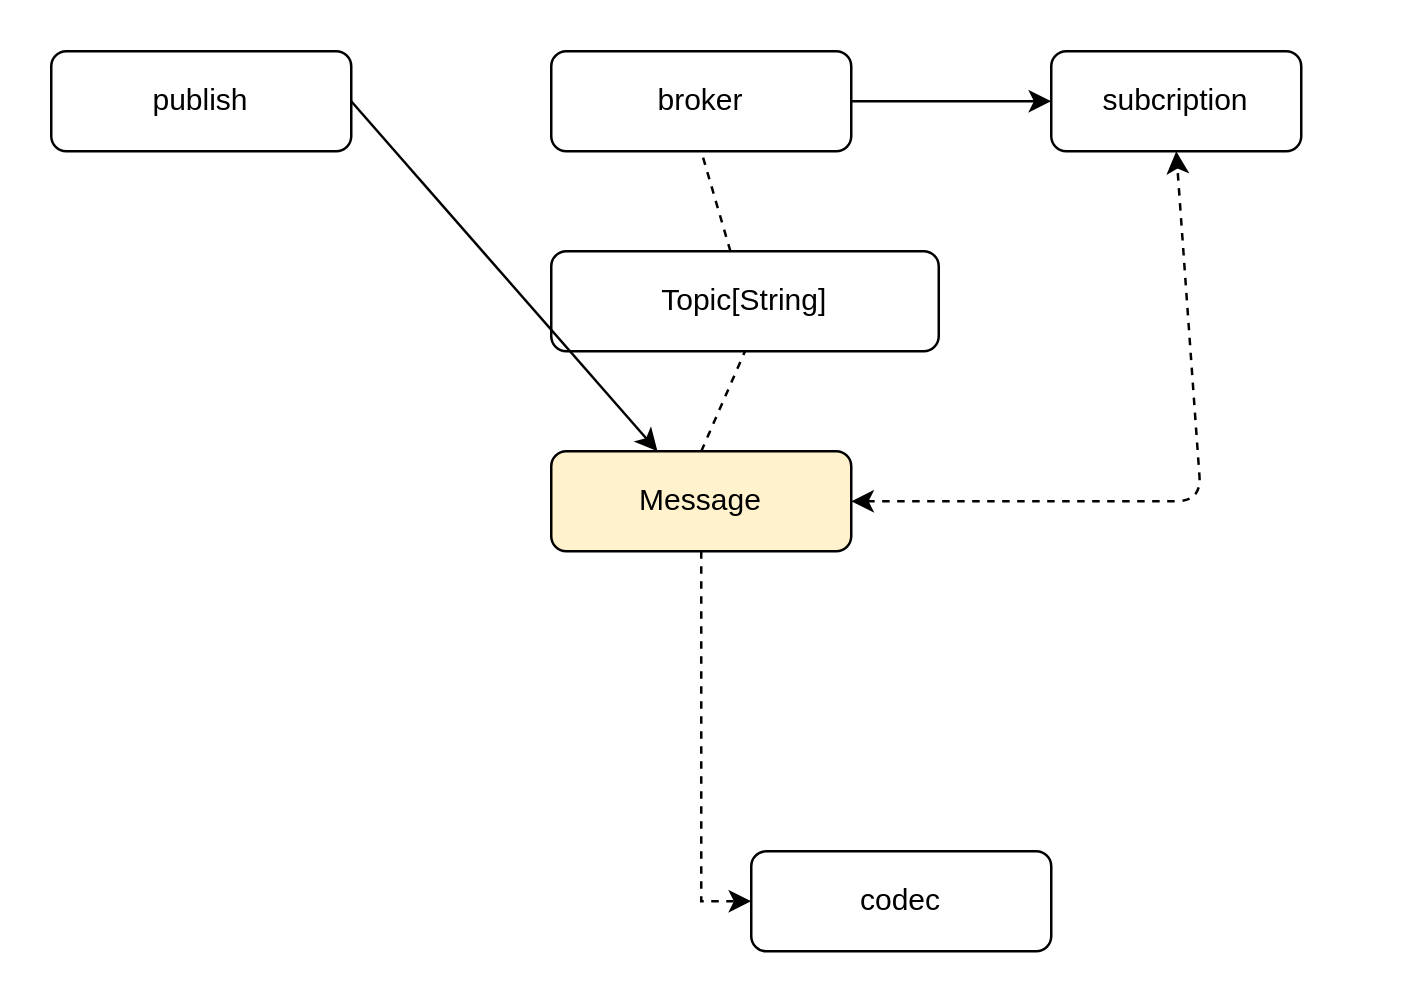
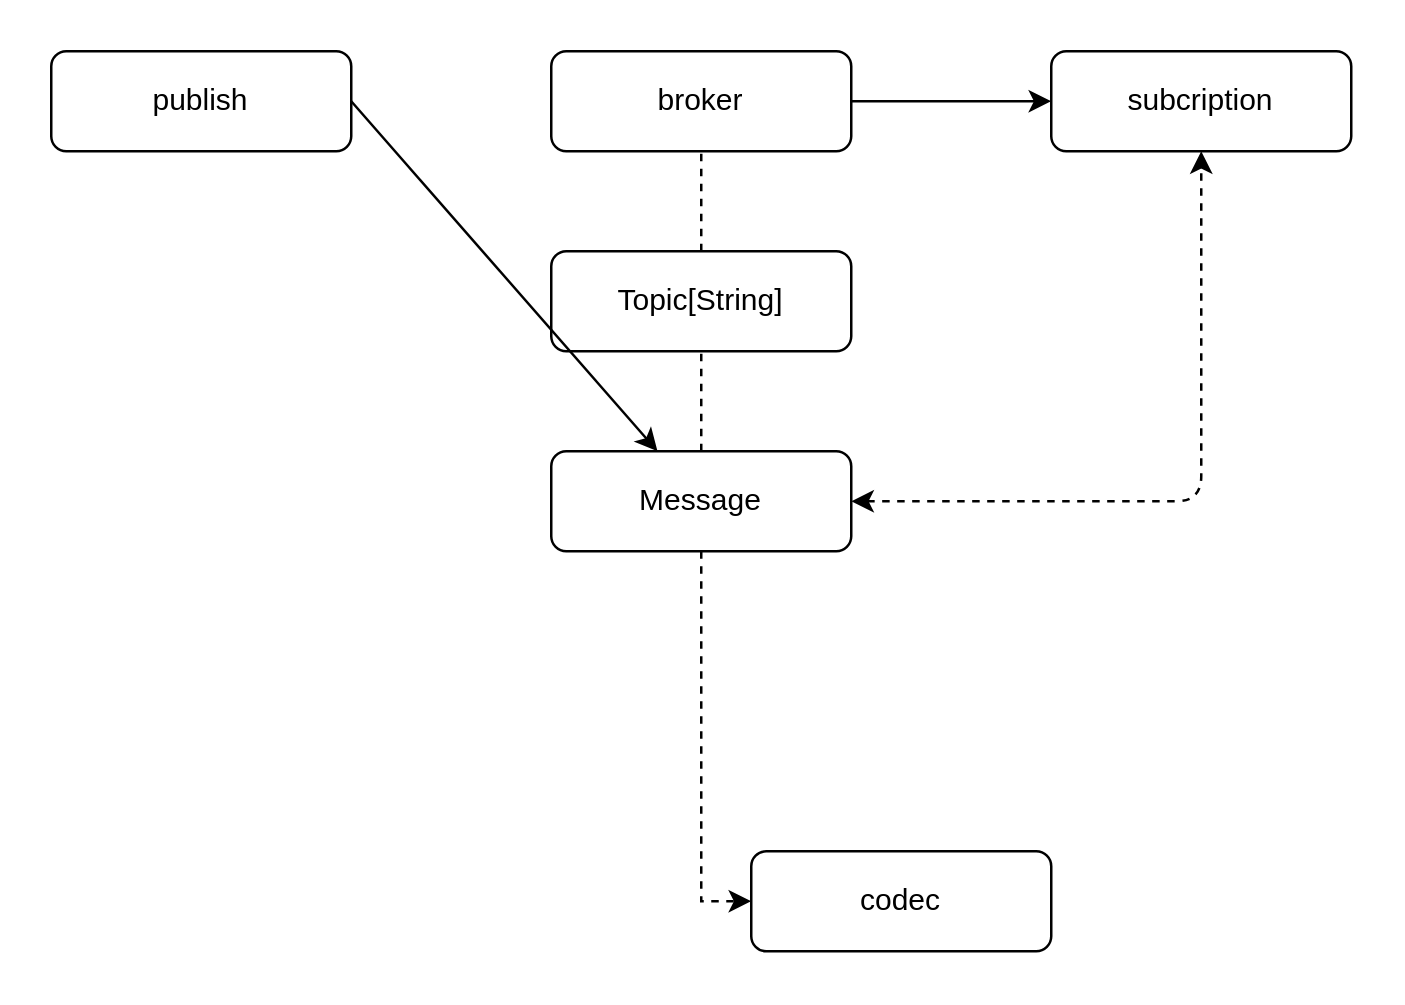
node "subcription": size 250x100 -> 300x100
node "Topic[String]": size 388x100 -> 300x100
node "Message": fillcolor #fff2cc -> #ffffff
